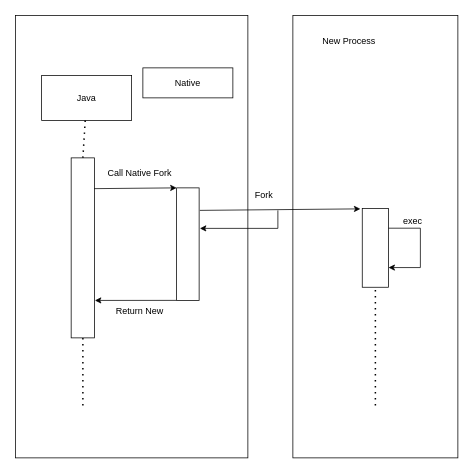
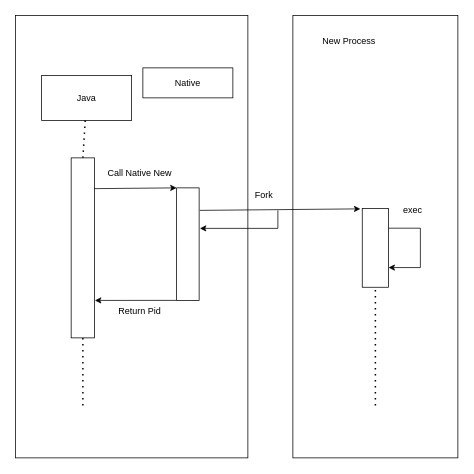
node "Call Native Fork": label "Call Native Fork" -> "Call Native New"
node "exec": moved (413, 222) -> (413, 210)
node "Return New": label "Return New" -> "Return Pid"
